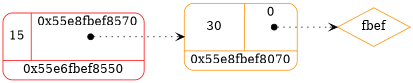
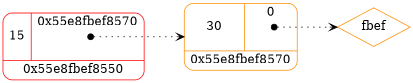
node "30": text "0x55e8fbef8070" -> "0x55e8fbef8570"
node "15": text "0x55e6fbef8550" -> "0x55e8fbef8550"
